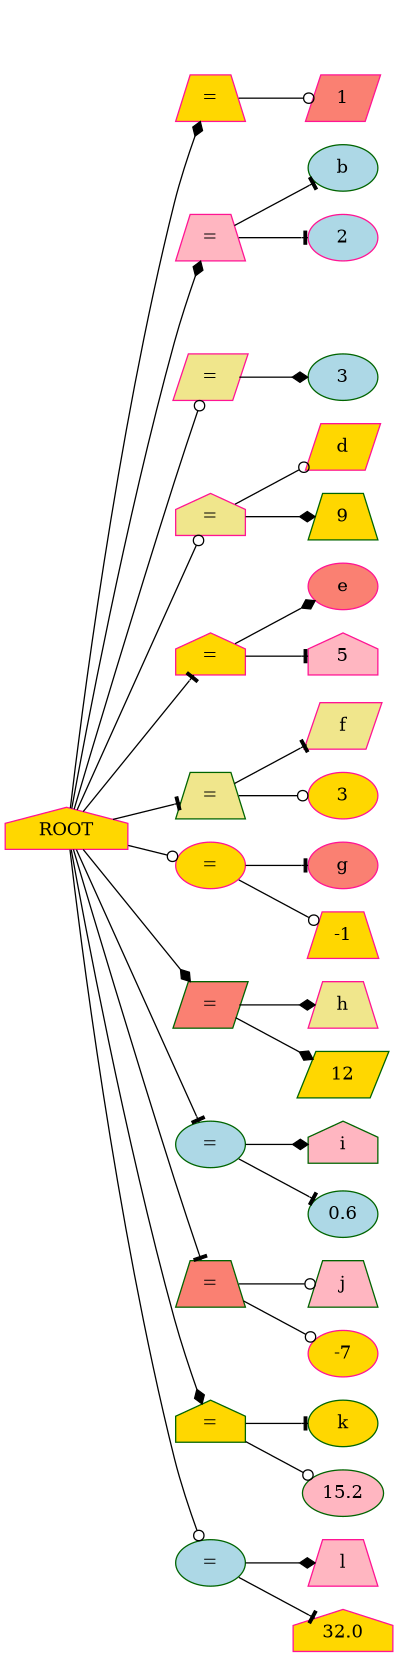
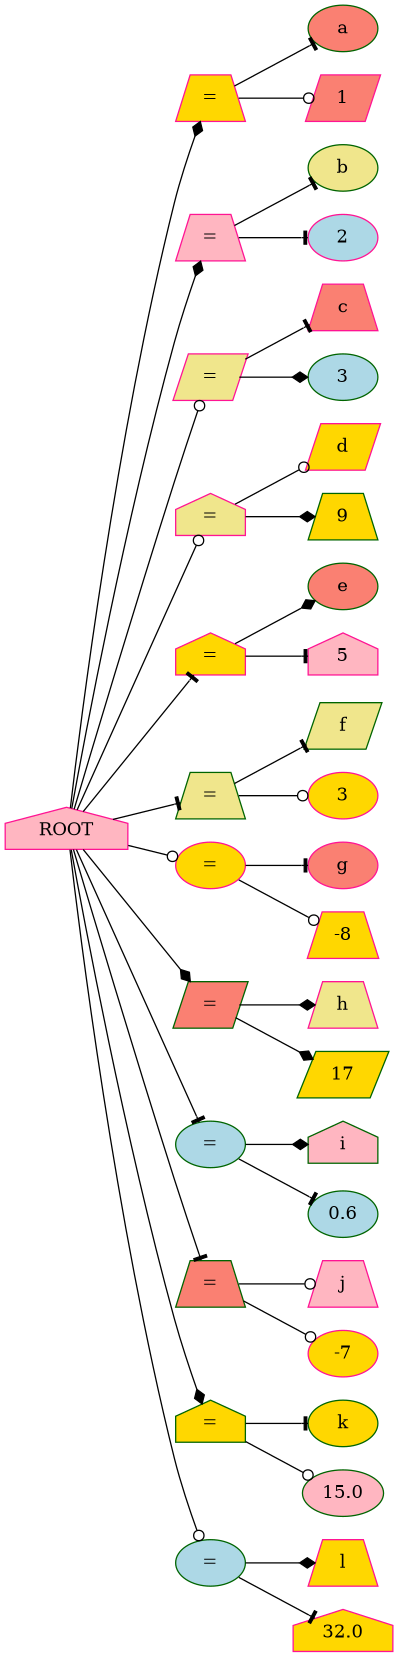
node "a": added
node "b": fillcolor lightblue -> khaki
node "c": added
node "e": color deeppink -> darkgreen
node "f": color deeppink -> darkgreen
node "ROOT": fillcolor gold -> lightpink
node "-1": label "-1" -> "-8"
node "12": label "12" -> "17"
node "j": color darkgreen -> deeppink
node "15.2": label "15.2" -> "15.0"
node "l": fillcolor lightpink -> gold
